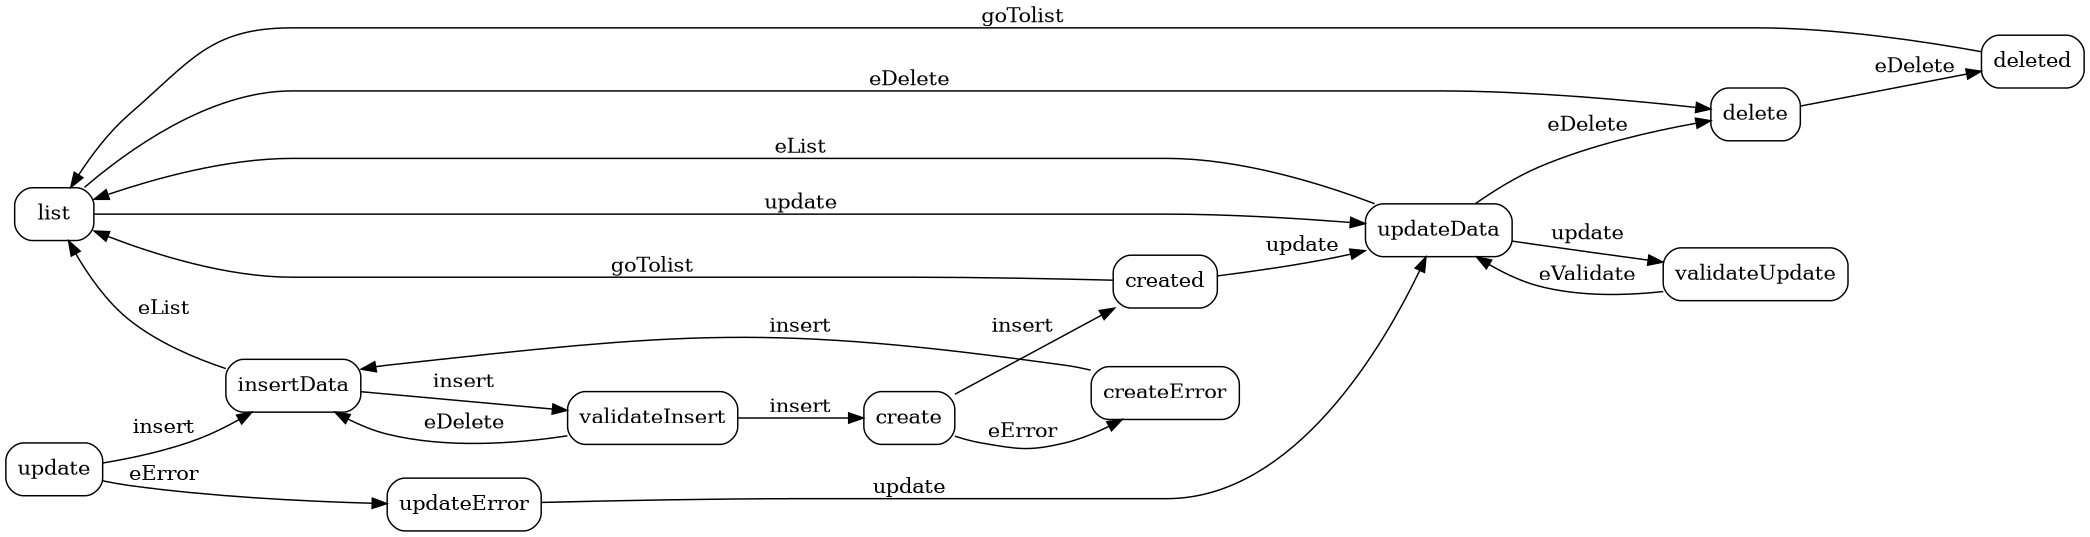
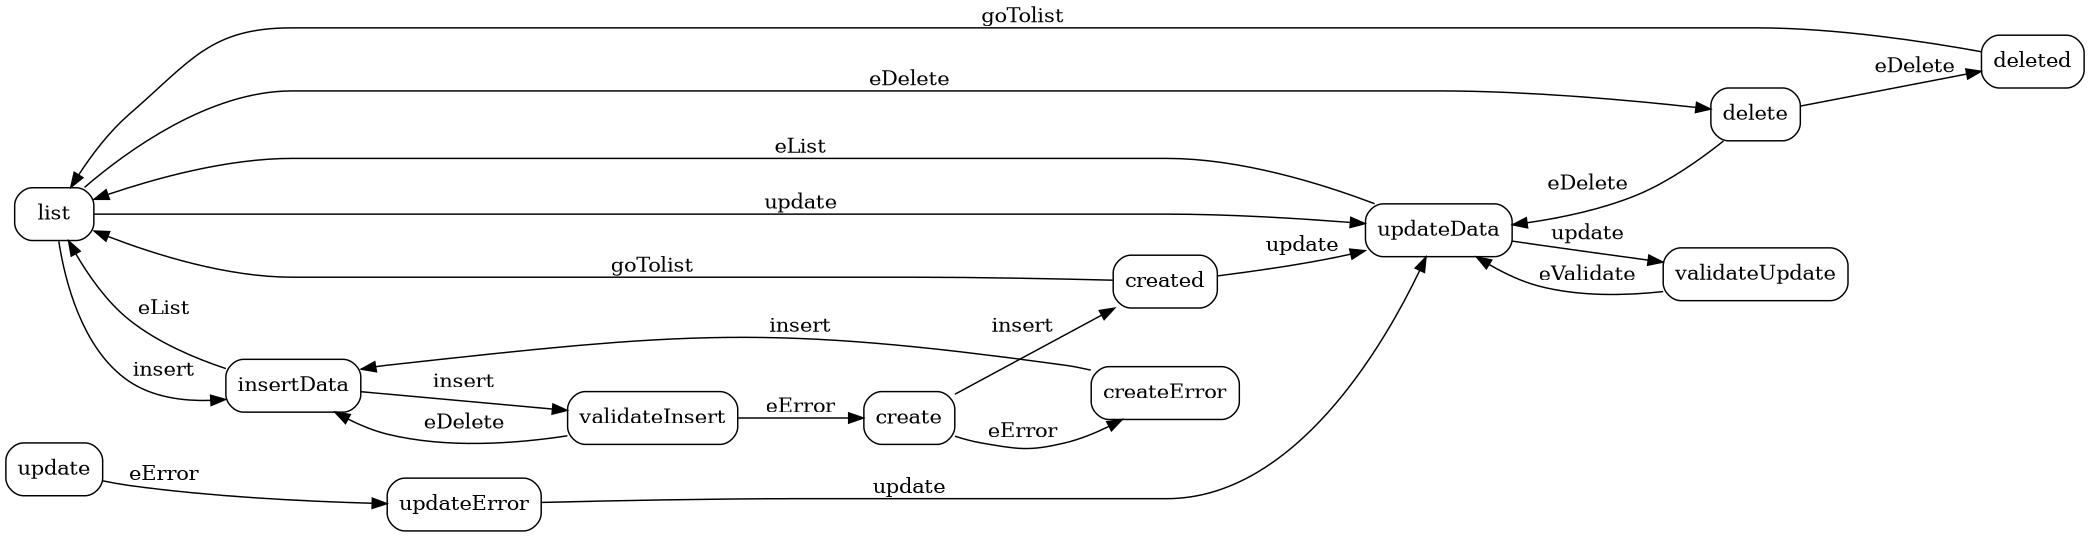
edge "updateData" -> "delete": reversed
edge "validateInsert" -> "create": label "insert" -> "eError"
edge "update" -> "insertData": now "list" -> "insertData"
